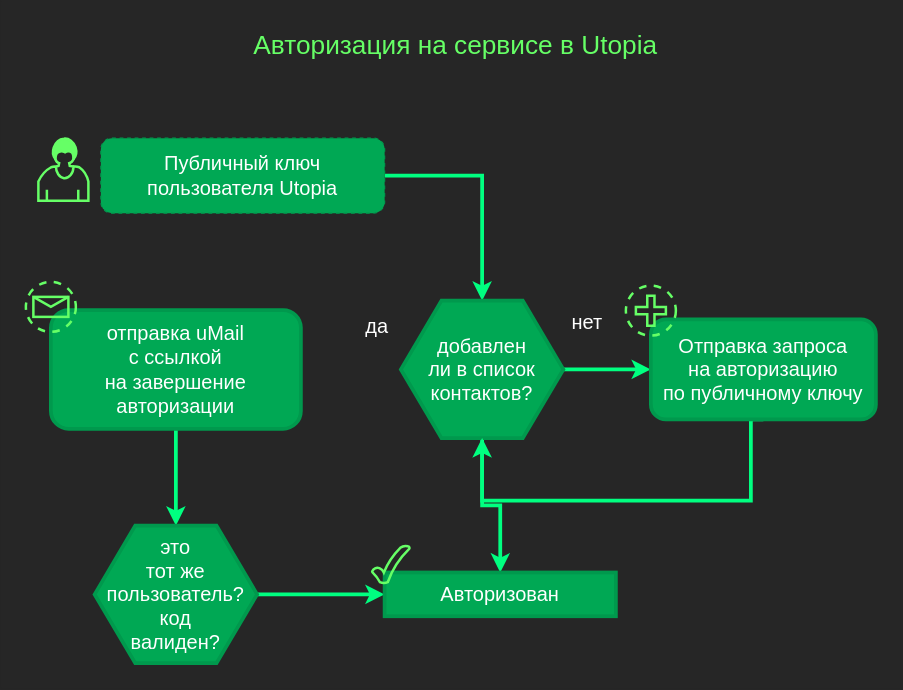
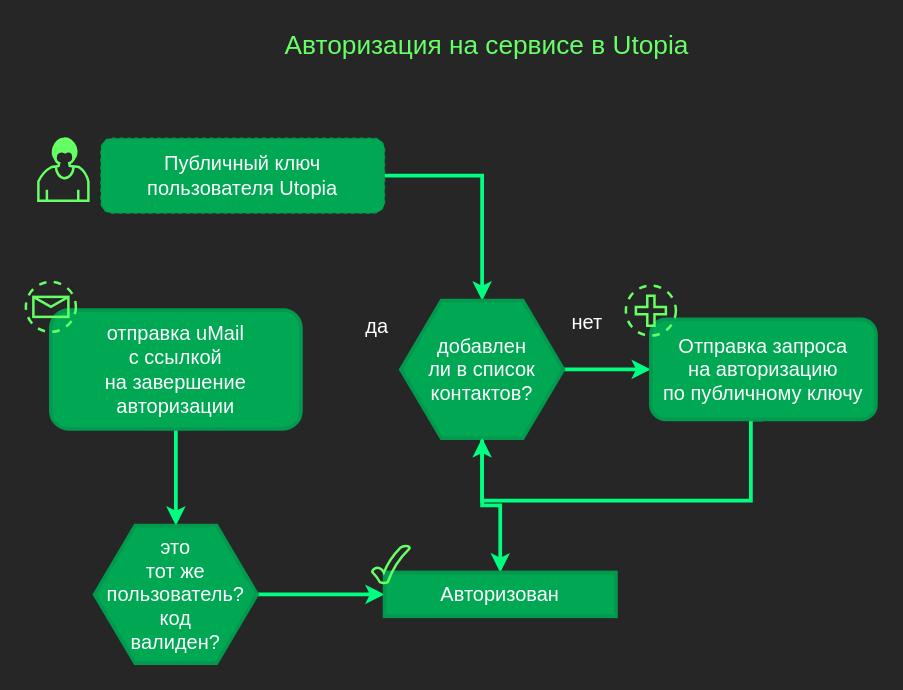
node "Авторизация на сервисе в Utopia": moved (456, 44) -> (487, 44)
